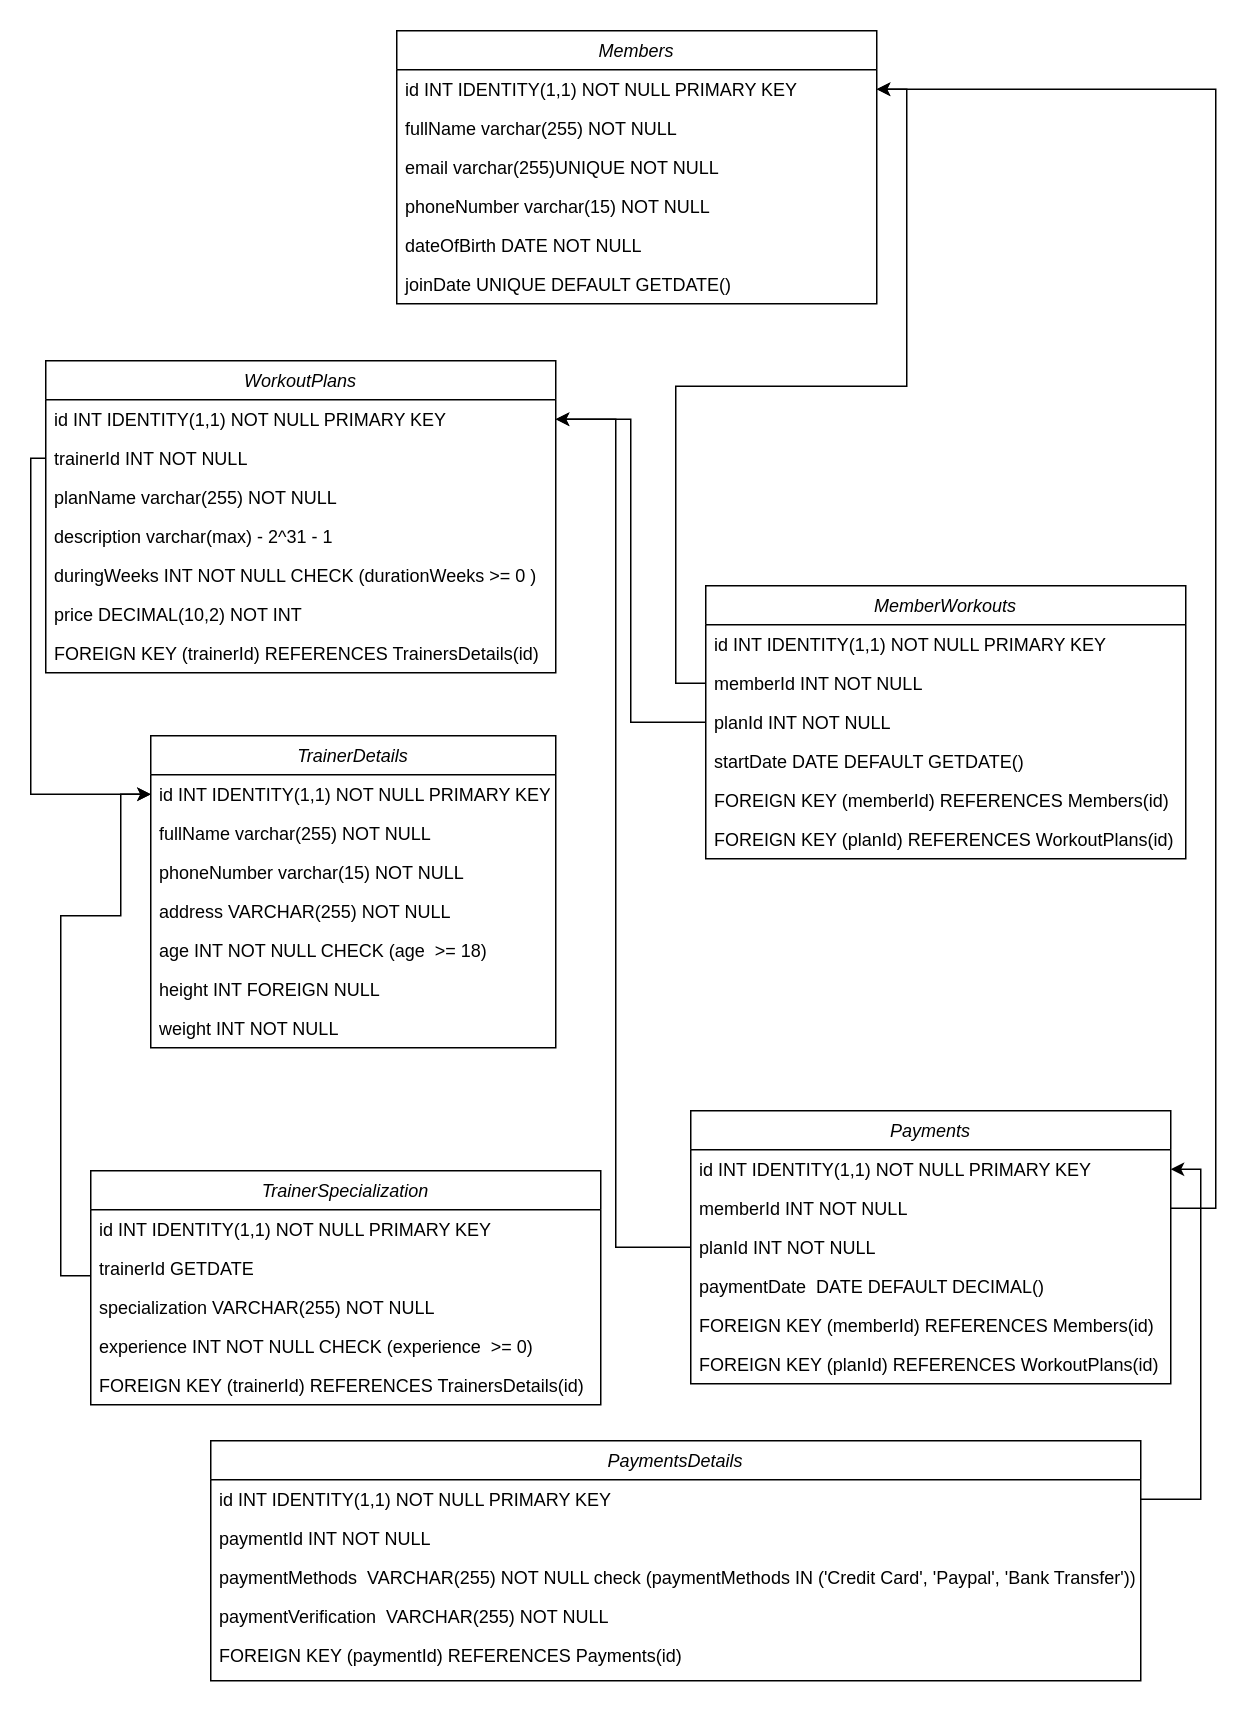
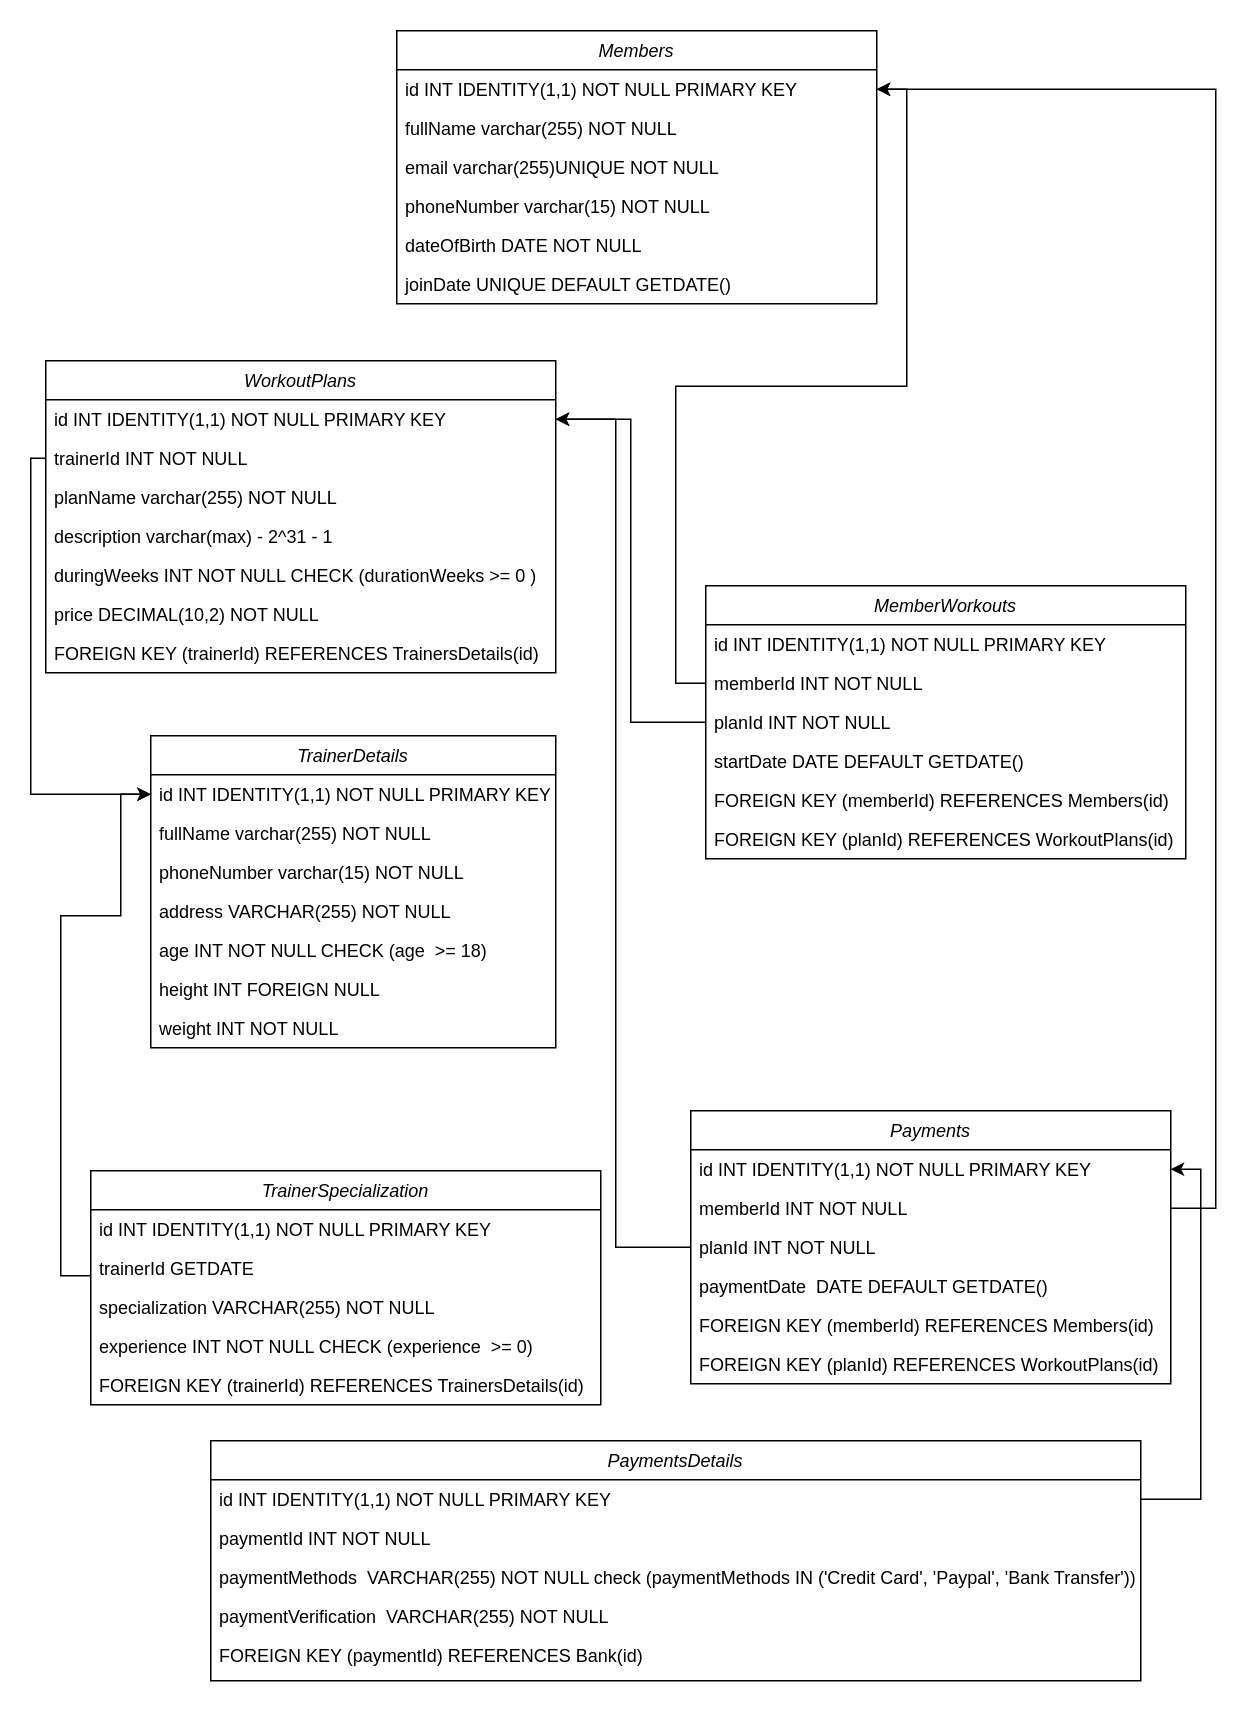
node "price DECIMAL(10,2) NOT INT": label "price DECIMAL(10,2) NOT INT" -> "price DECIMAL(10,2) NOT NULL"
node "paymentDate DATE DEFAULT DECIMAL()": label "paymentDate DATE DEFAULT DECIMAL()" -> "paymentDate DATE DEFAULT GETDATE()"
node "FOREIGN KEY (paymentId) REFERENCES Payments(id)": label "FOREIGN KEY (paymentId) REFERENCES Payments(id)" -> "FOREIGN KEY (paymentId) REFERENCES Bank(id)"
